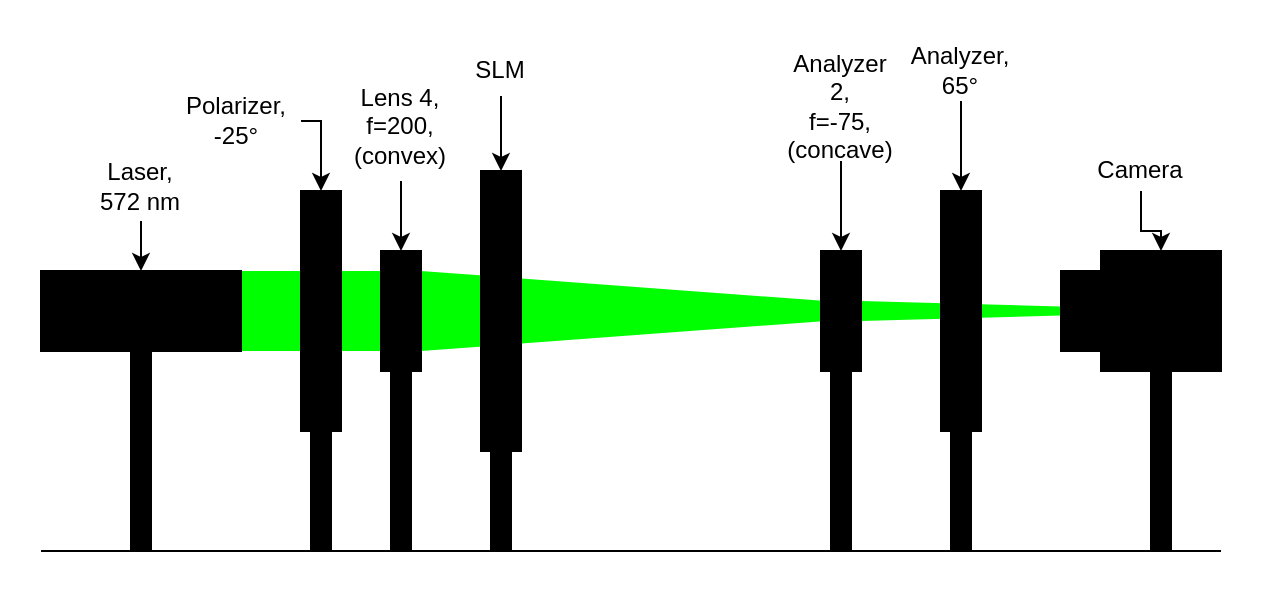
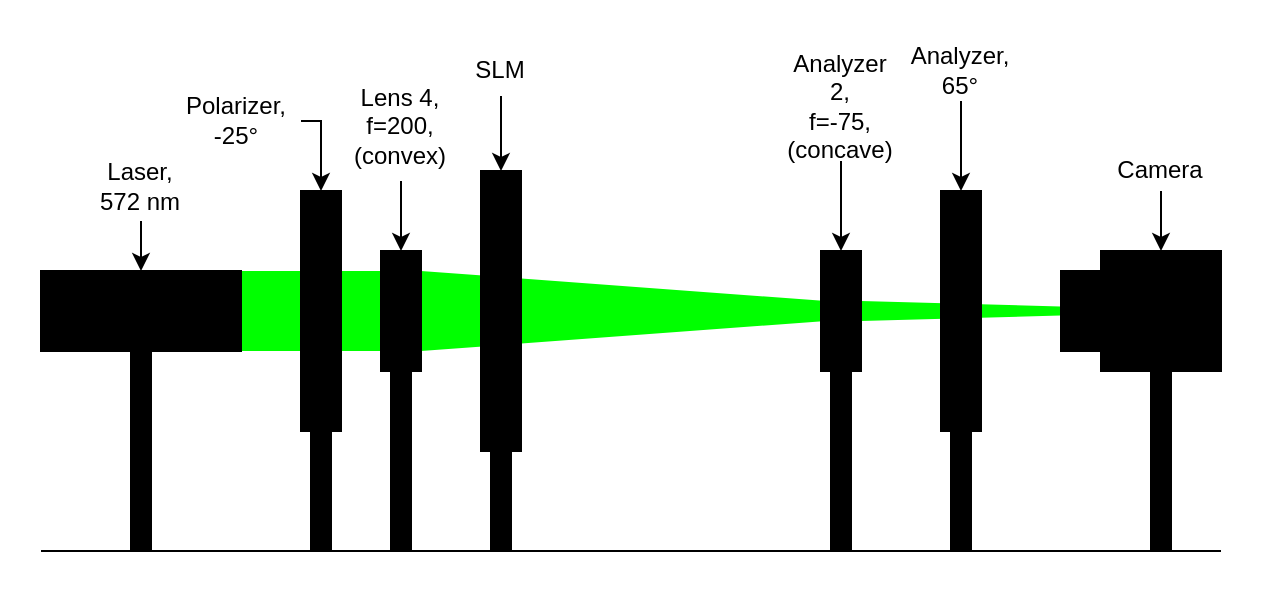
node "Camera": moved (1141, 171) -> (1161, 171)
